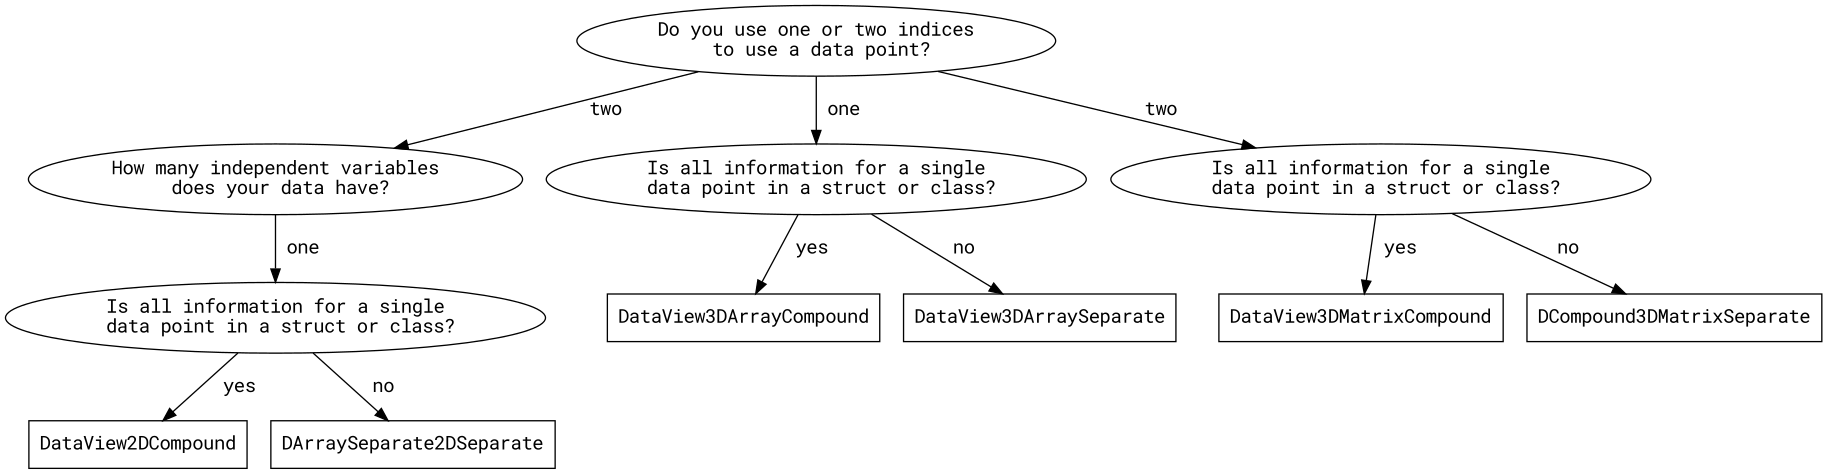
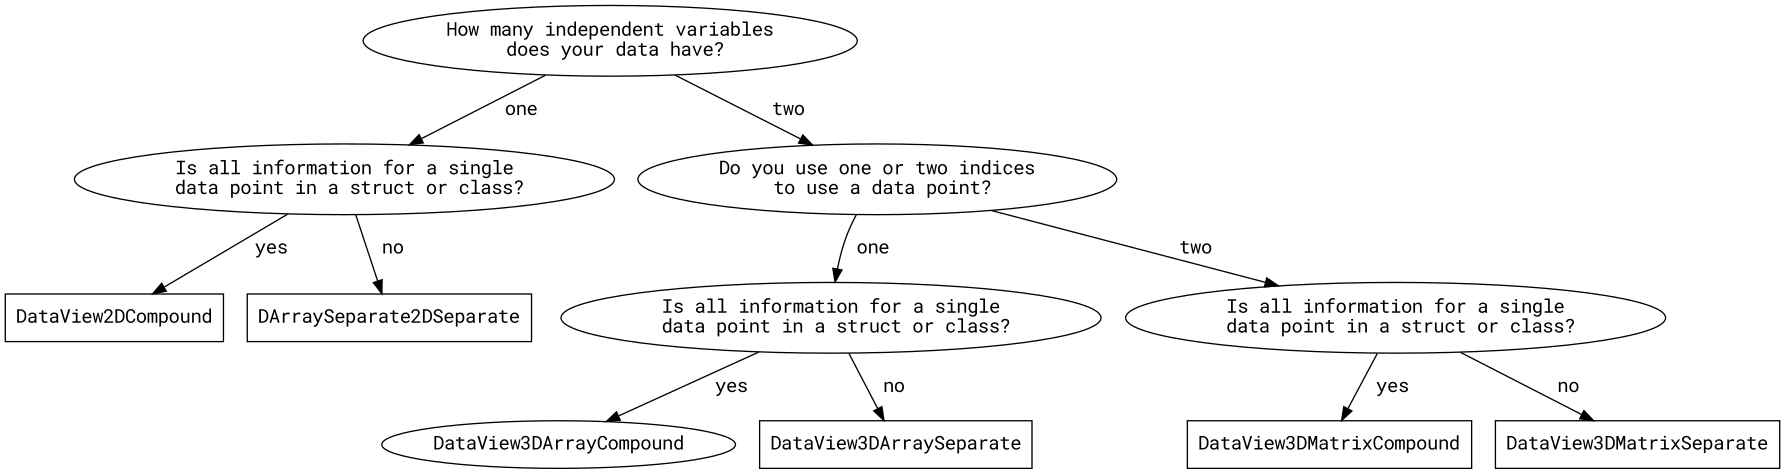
edge "Do you use one or two indices to use a data point?" -> "How many independent variables does your data have?": reversed
node "DataView3DArrayCompound": shape box -> ellipse
node "DCompound3DMatrixSeparate": label "DCompound3DMatrixSeparate" -> "DataView3DMatrixSeparate"
